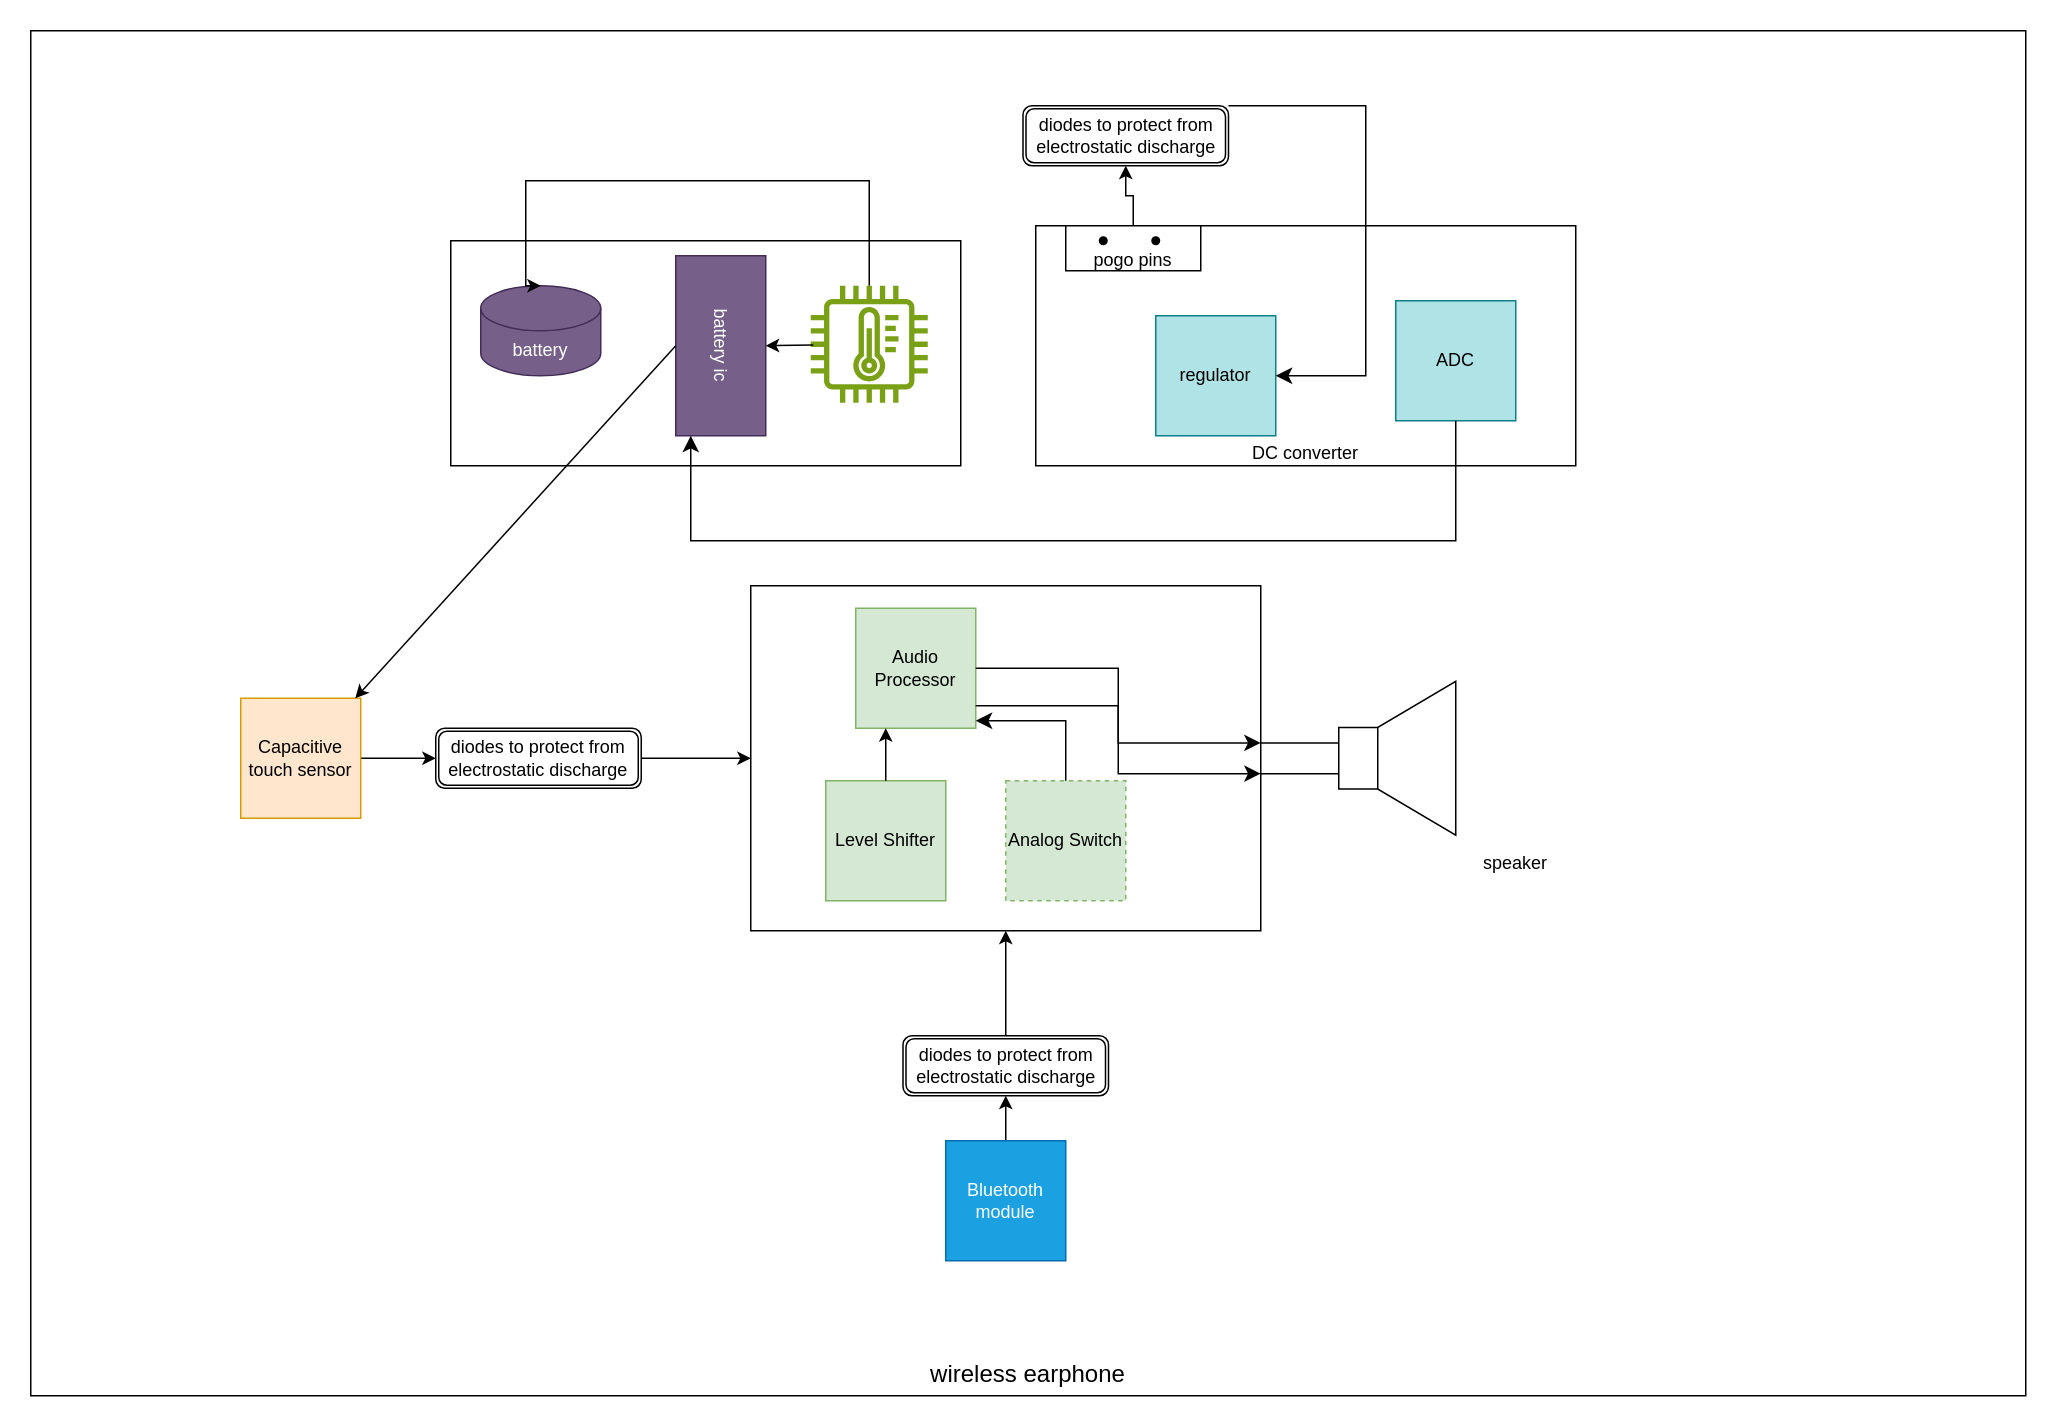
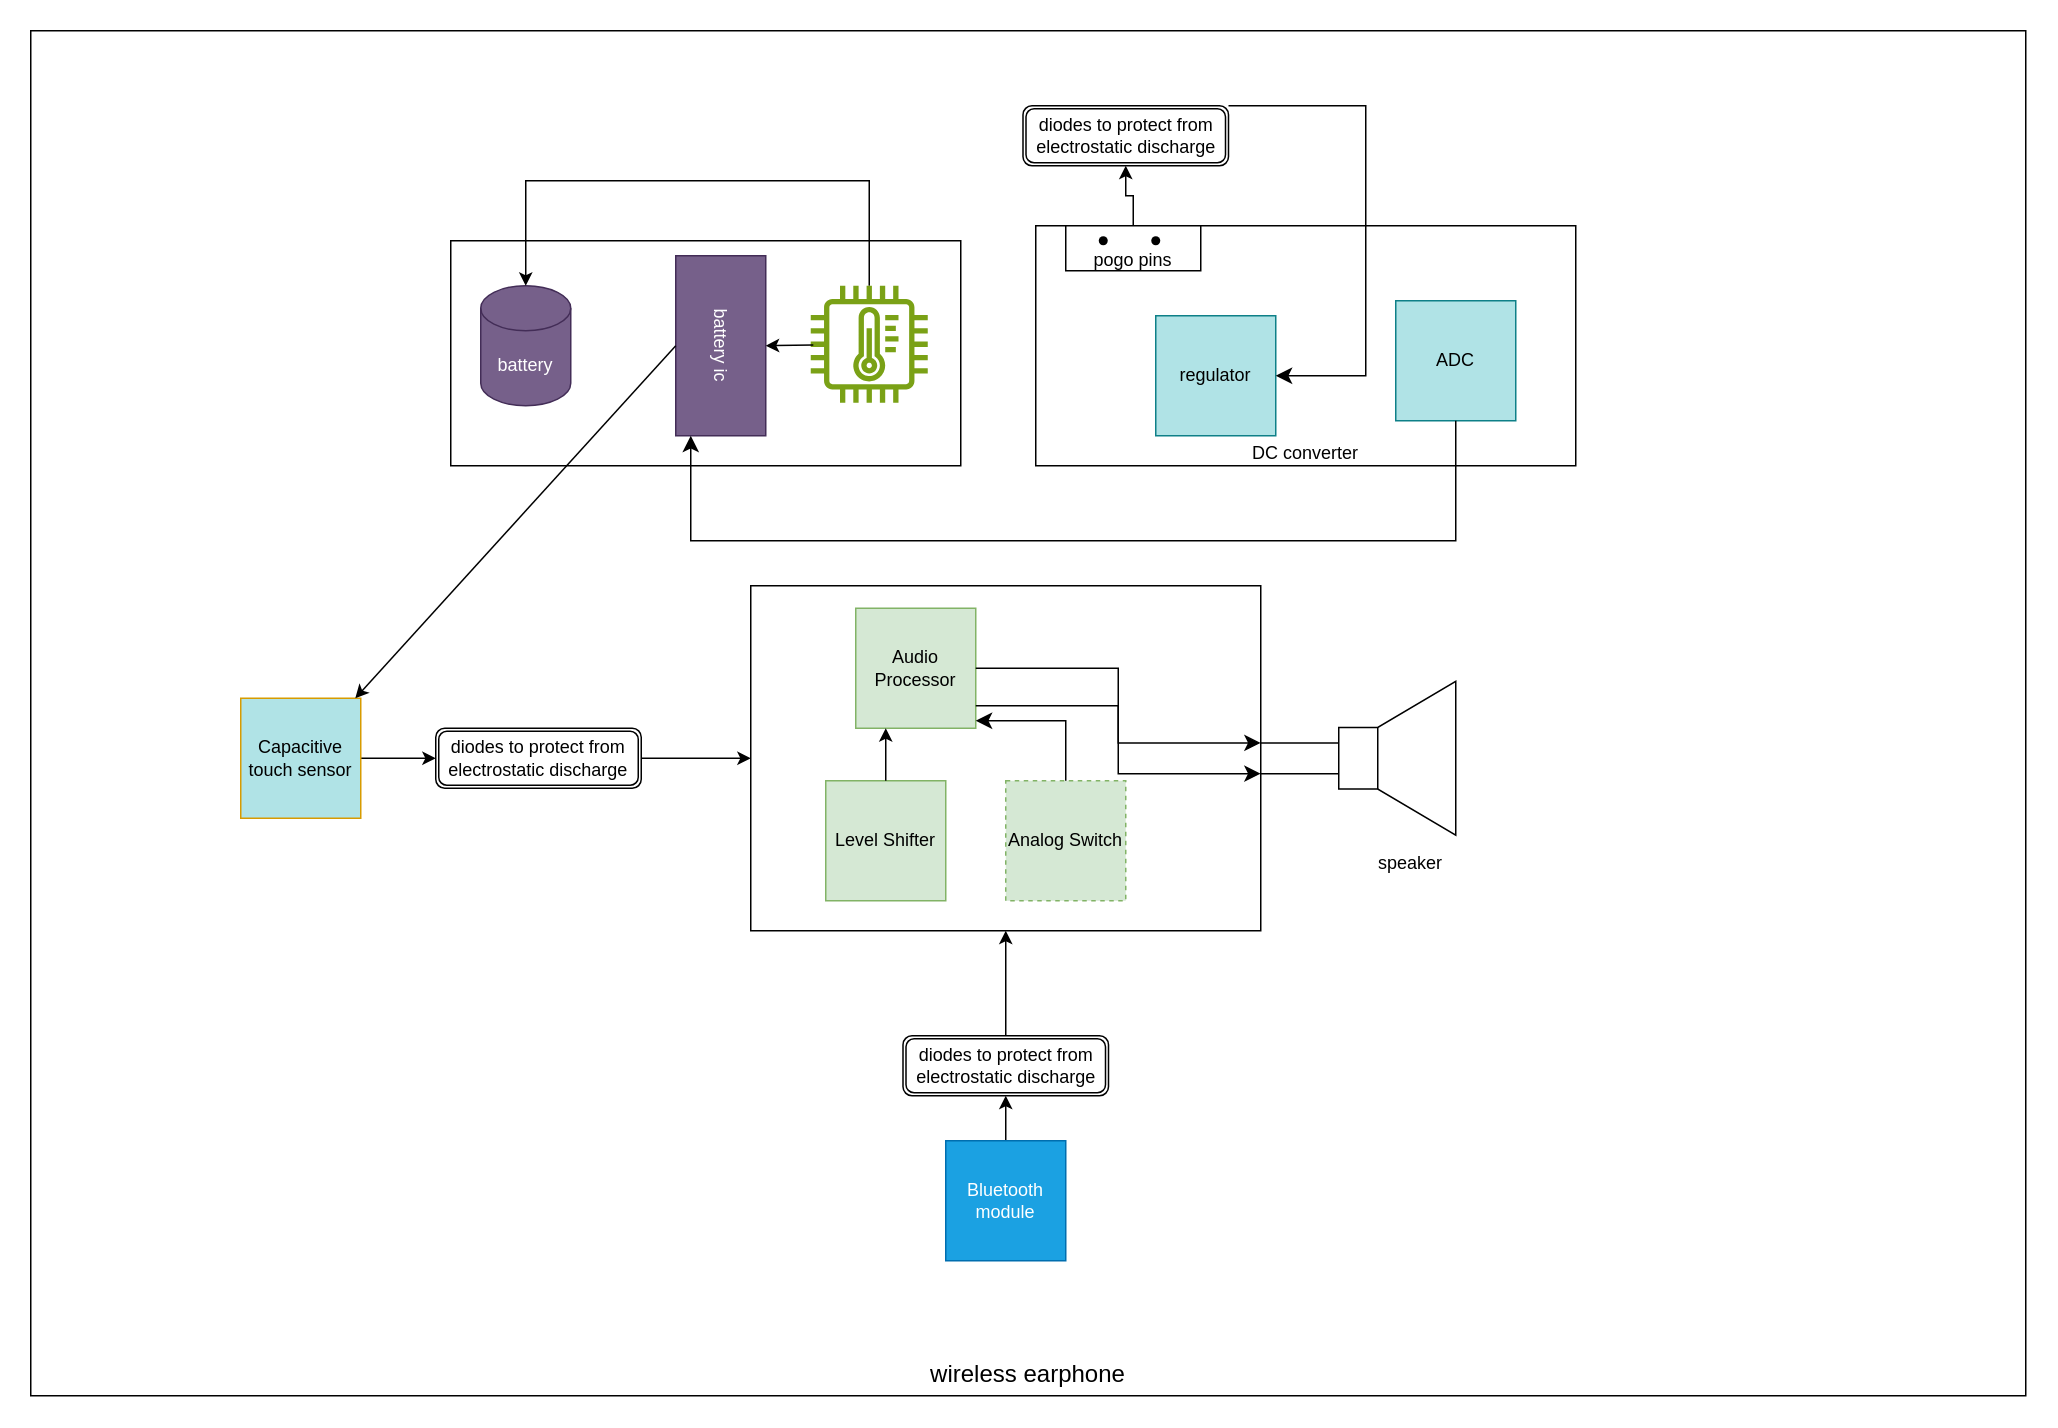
node "battery": size 120x90 -> 90x120
node "Capacitive touch sensor": fillcolor #ffe6cc -> #b0e3e6
node "speaker": moved (1516, 863) -> (1411, 863)
